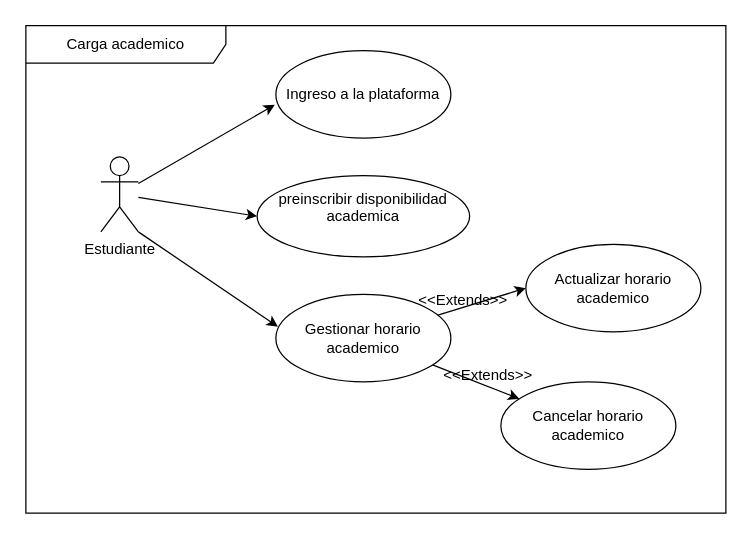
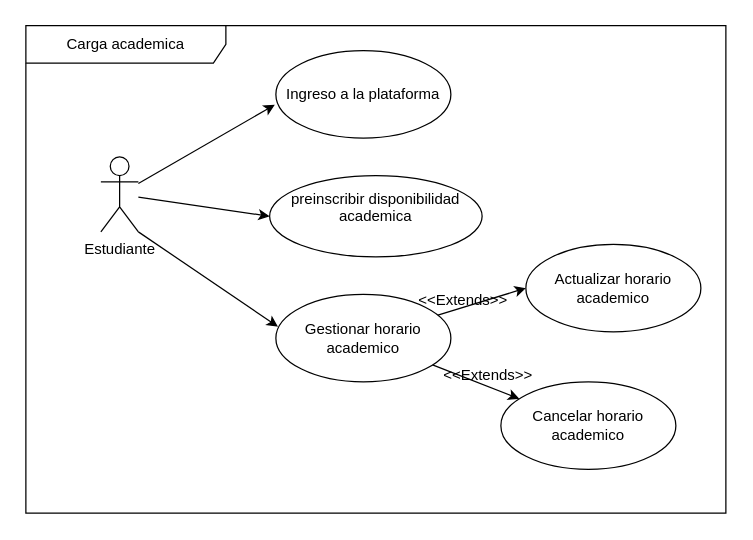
node "Carga academico": label "Carga academico" -> "Carga academica"
node "preinscribir disponibilidad academica": moved (363, 216) -> (376, 216)
